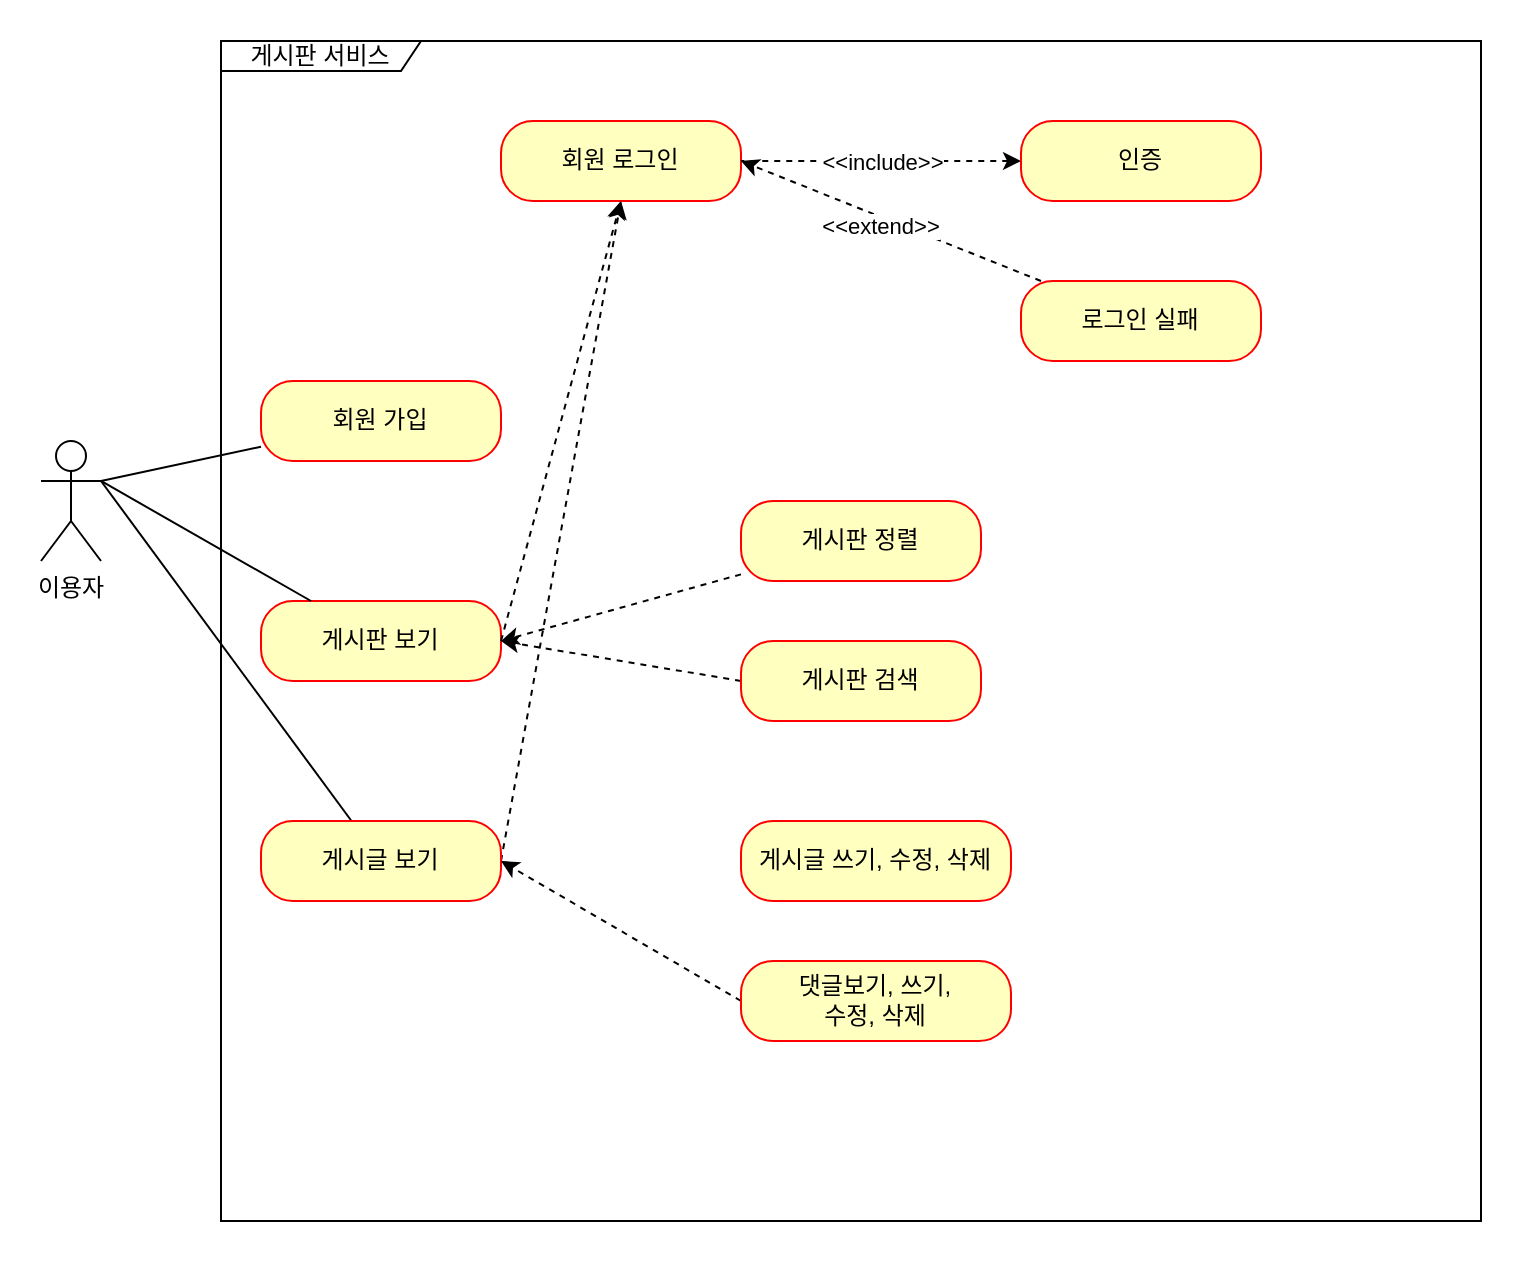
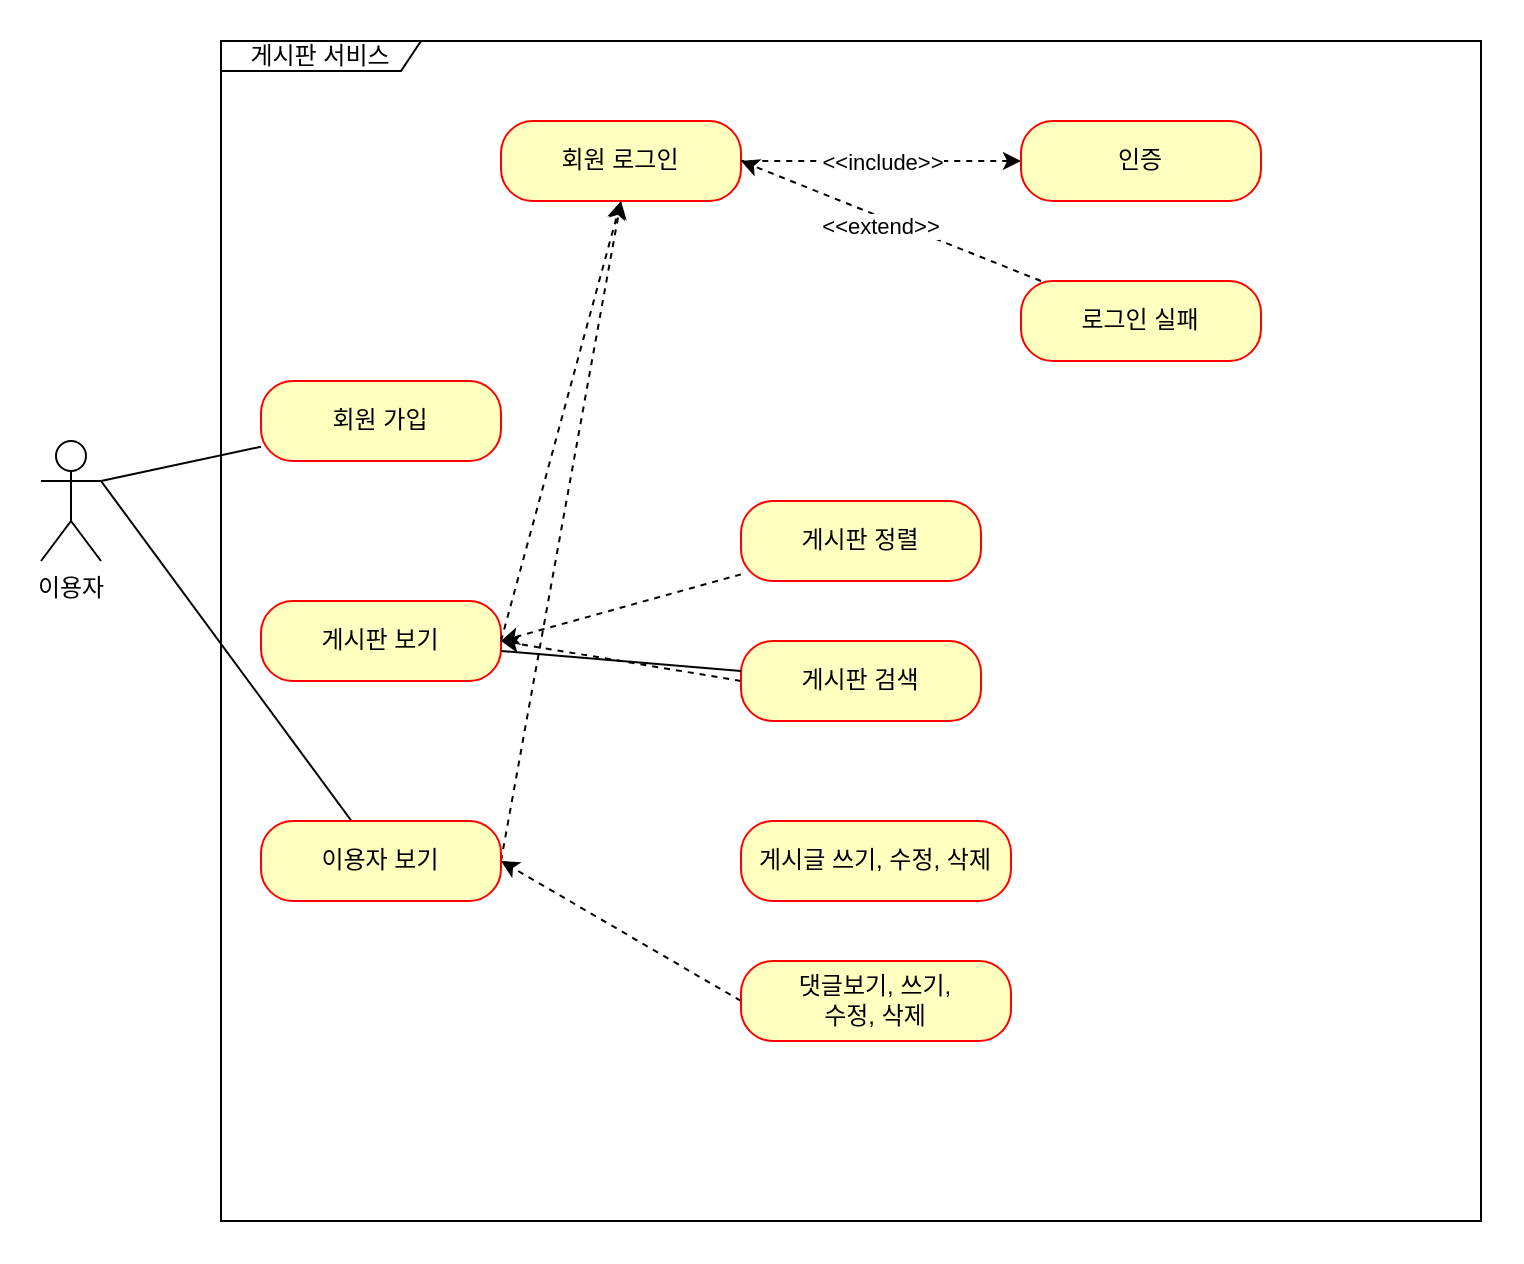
edge "이용자" -- "게시판 보기": now "게시판 검색" -- "게시판 보기"
node "게시글 보기": label "게시글 보기" -> "이용자 보기"
